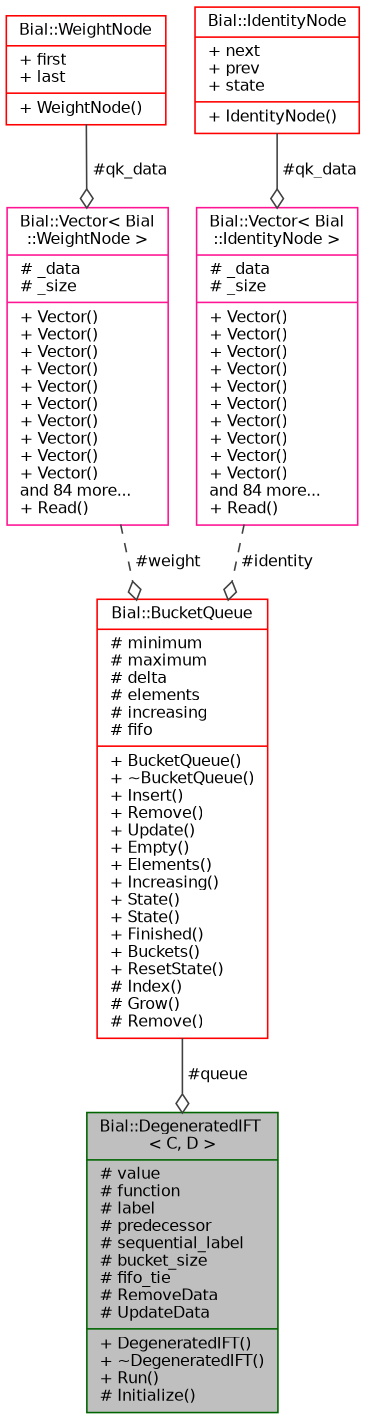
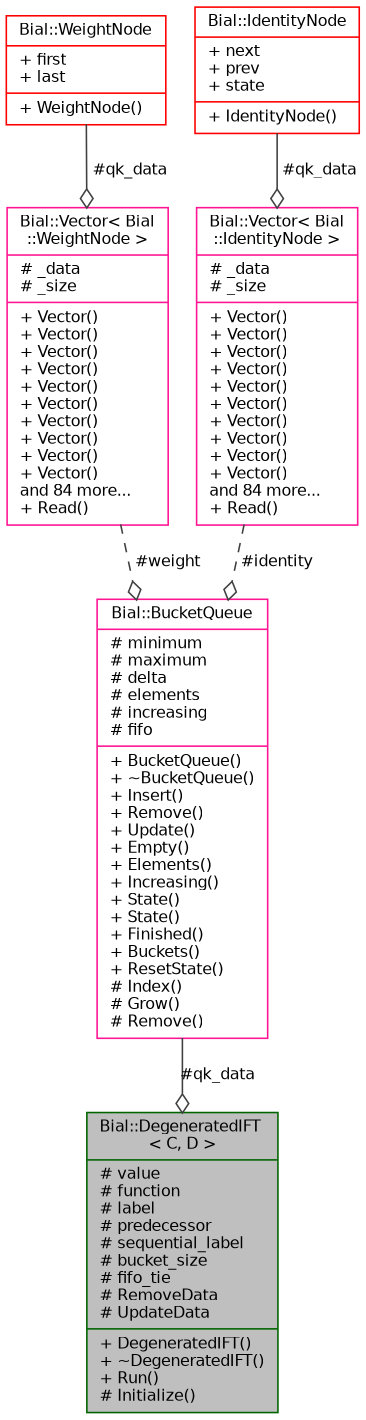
node "Bial::BucketQueue": color red -> deeppink
edge "Bial::BucketQueue" -> "Bial::DegeneratedIFT": label " #queue" -> " #qk_data"
